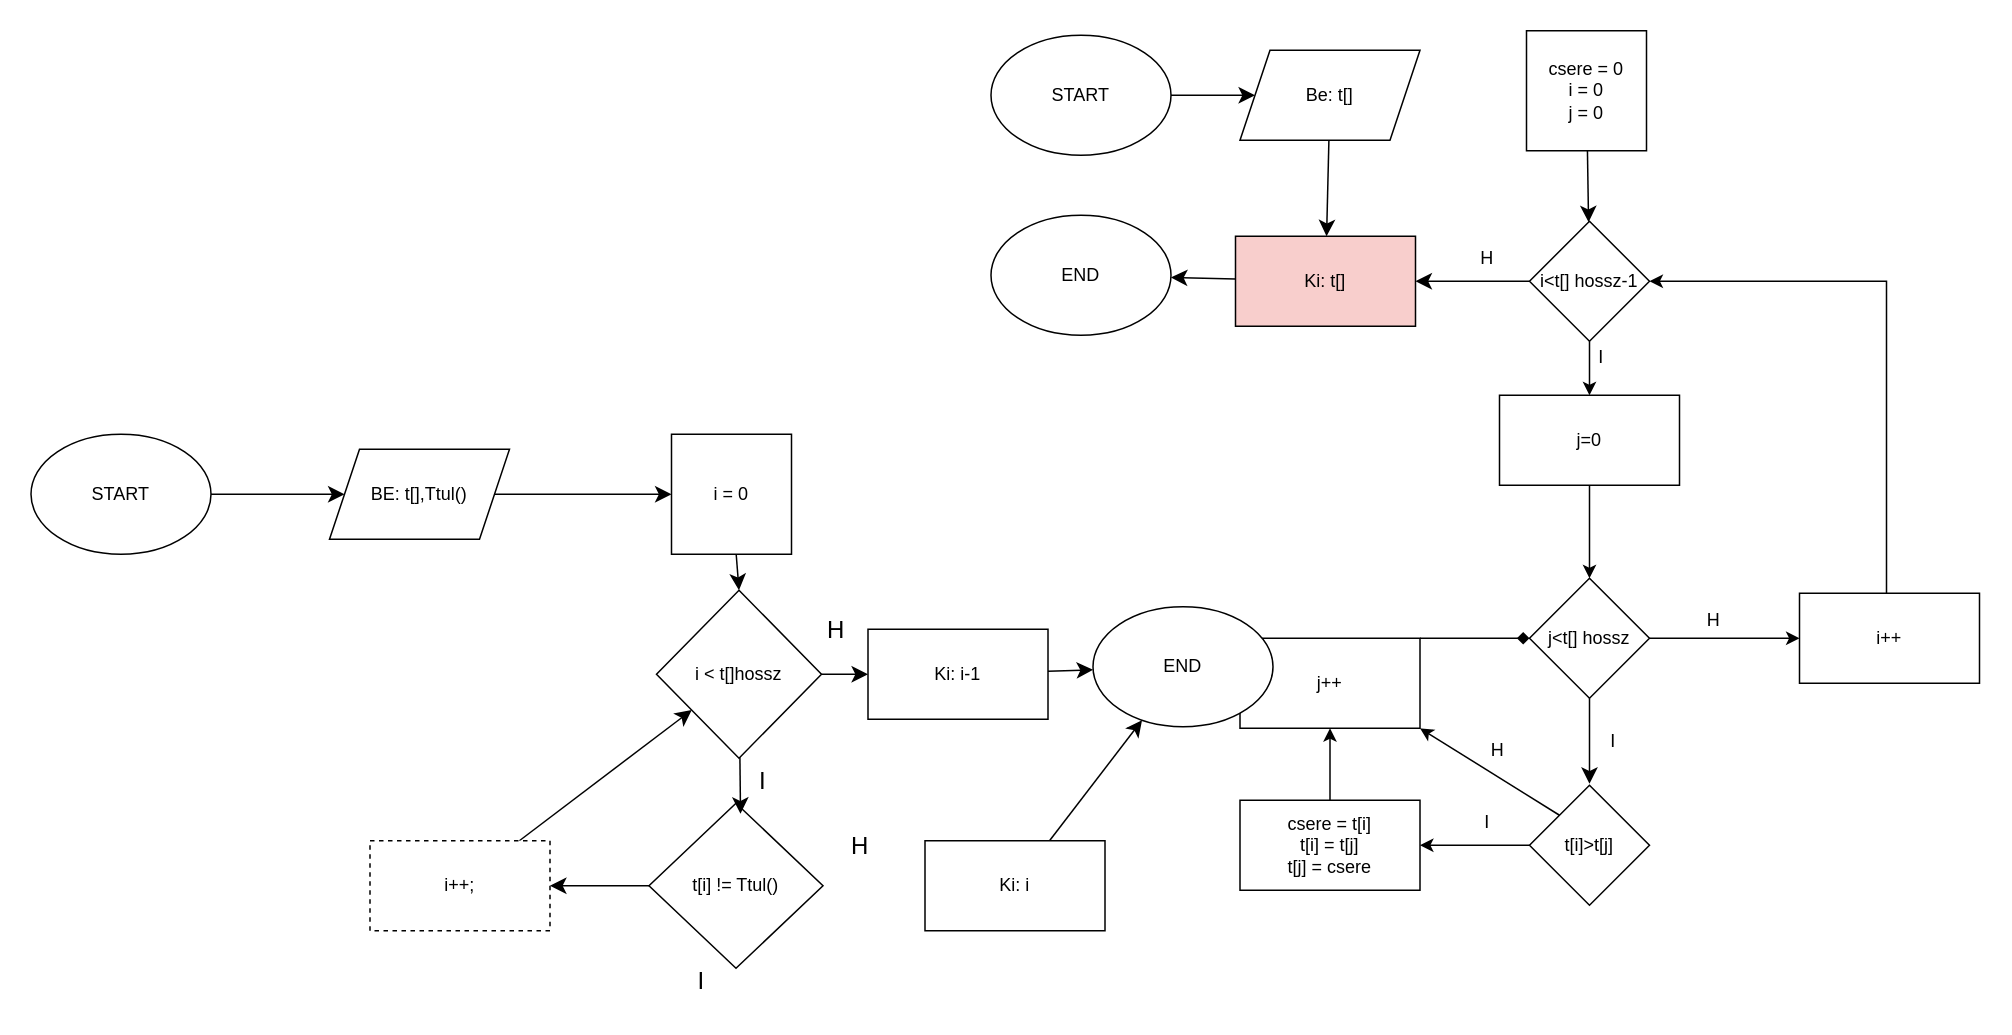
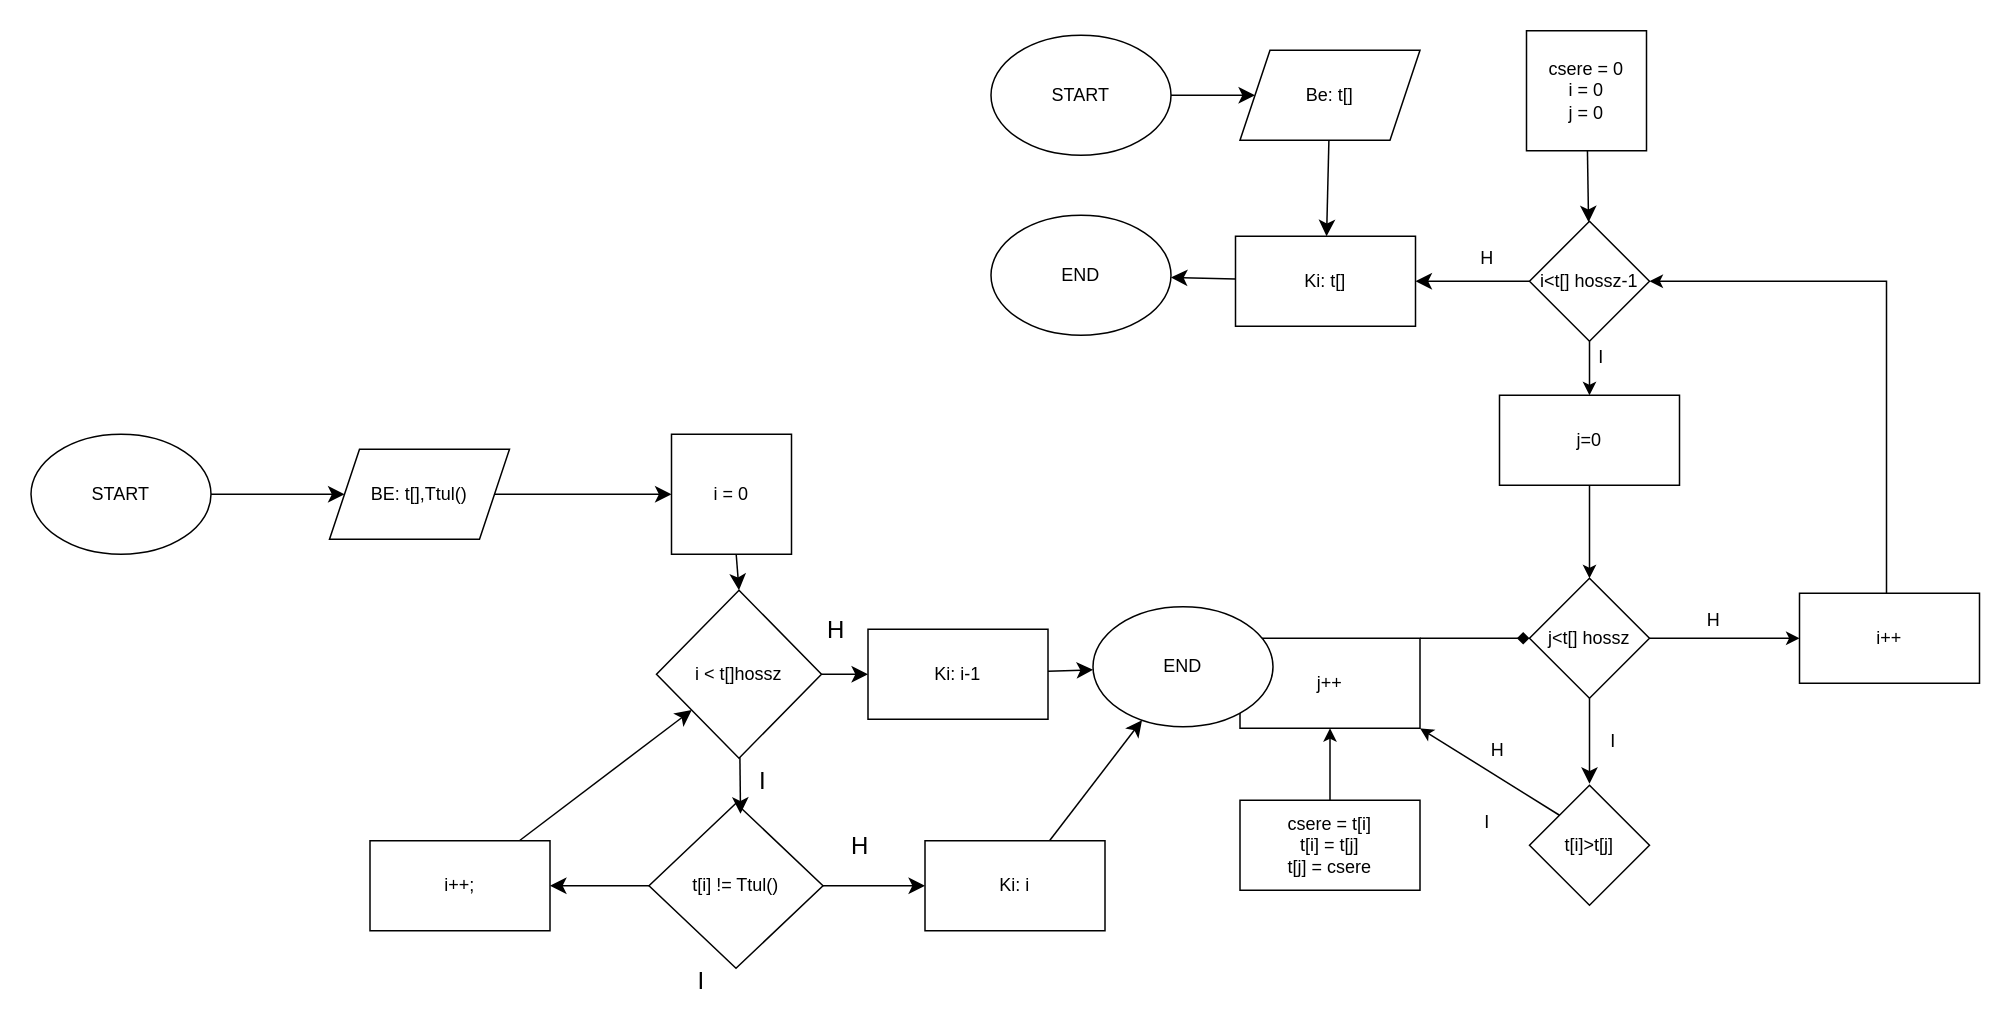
node "Ki: t[]": fillcolor #f8cecc -> #ffffff
edge "t[i]>t[j]" -> "csere = t[i] t[i] = t[j] t[j] = csere": removed
node "i++;": style dashed -> solid
edge "t[i] != Ttul()" -> "Ki: i": added
